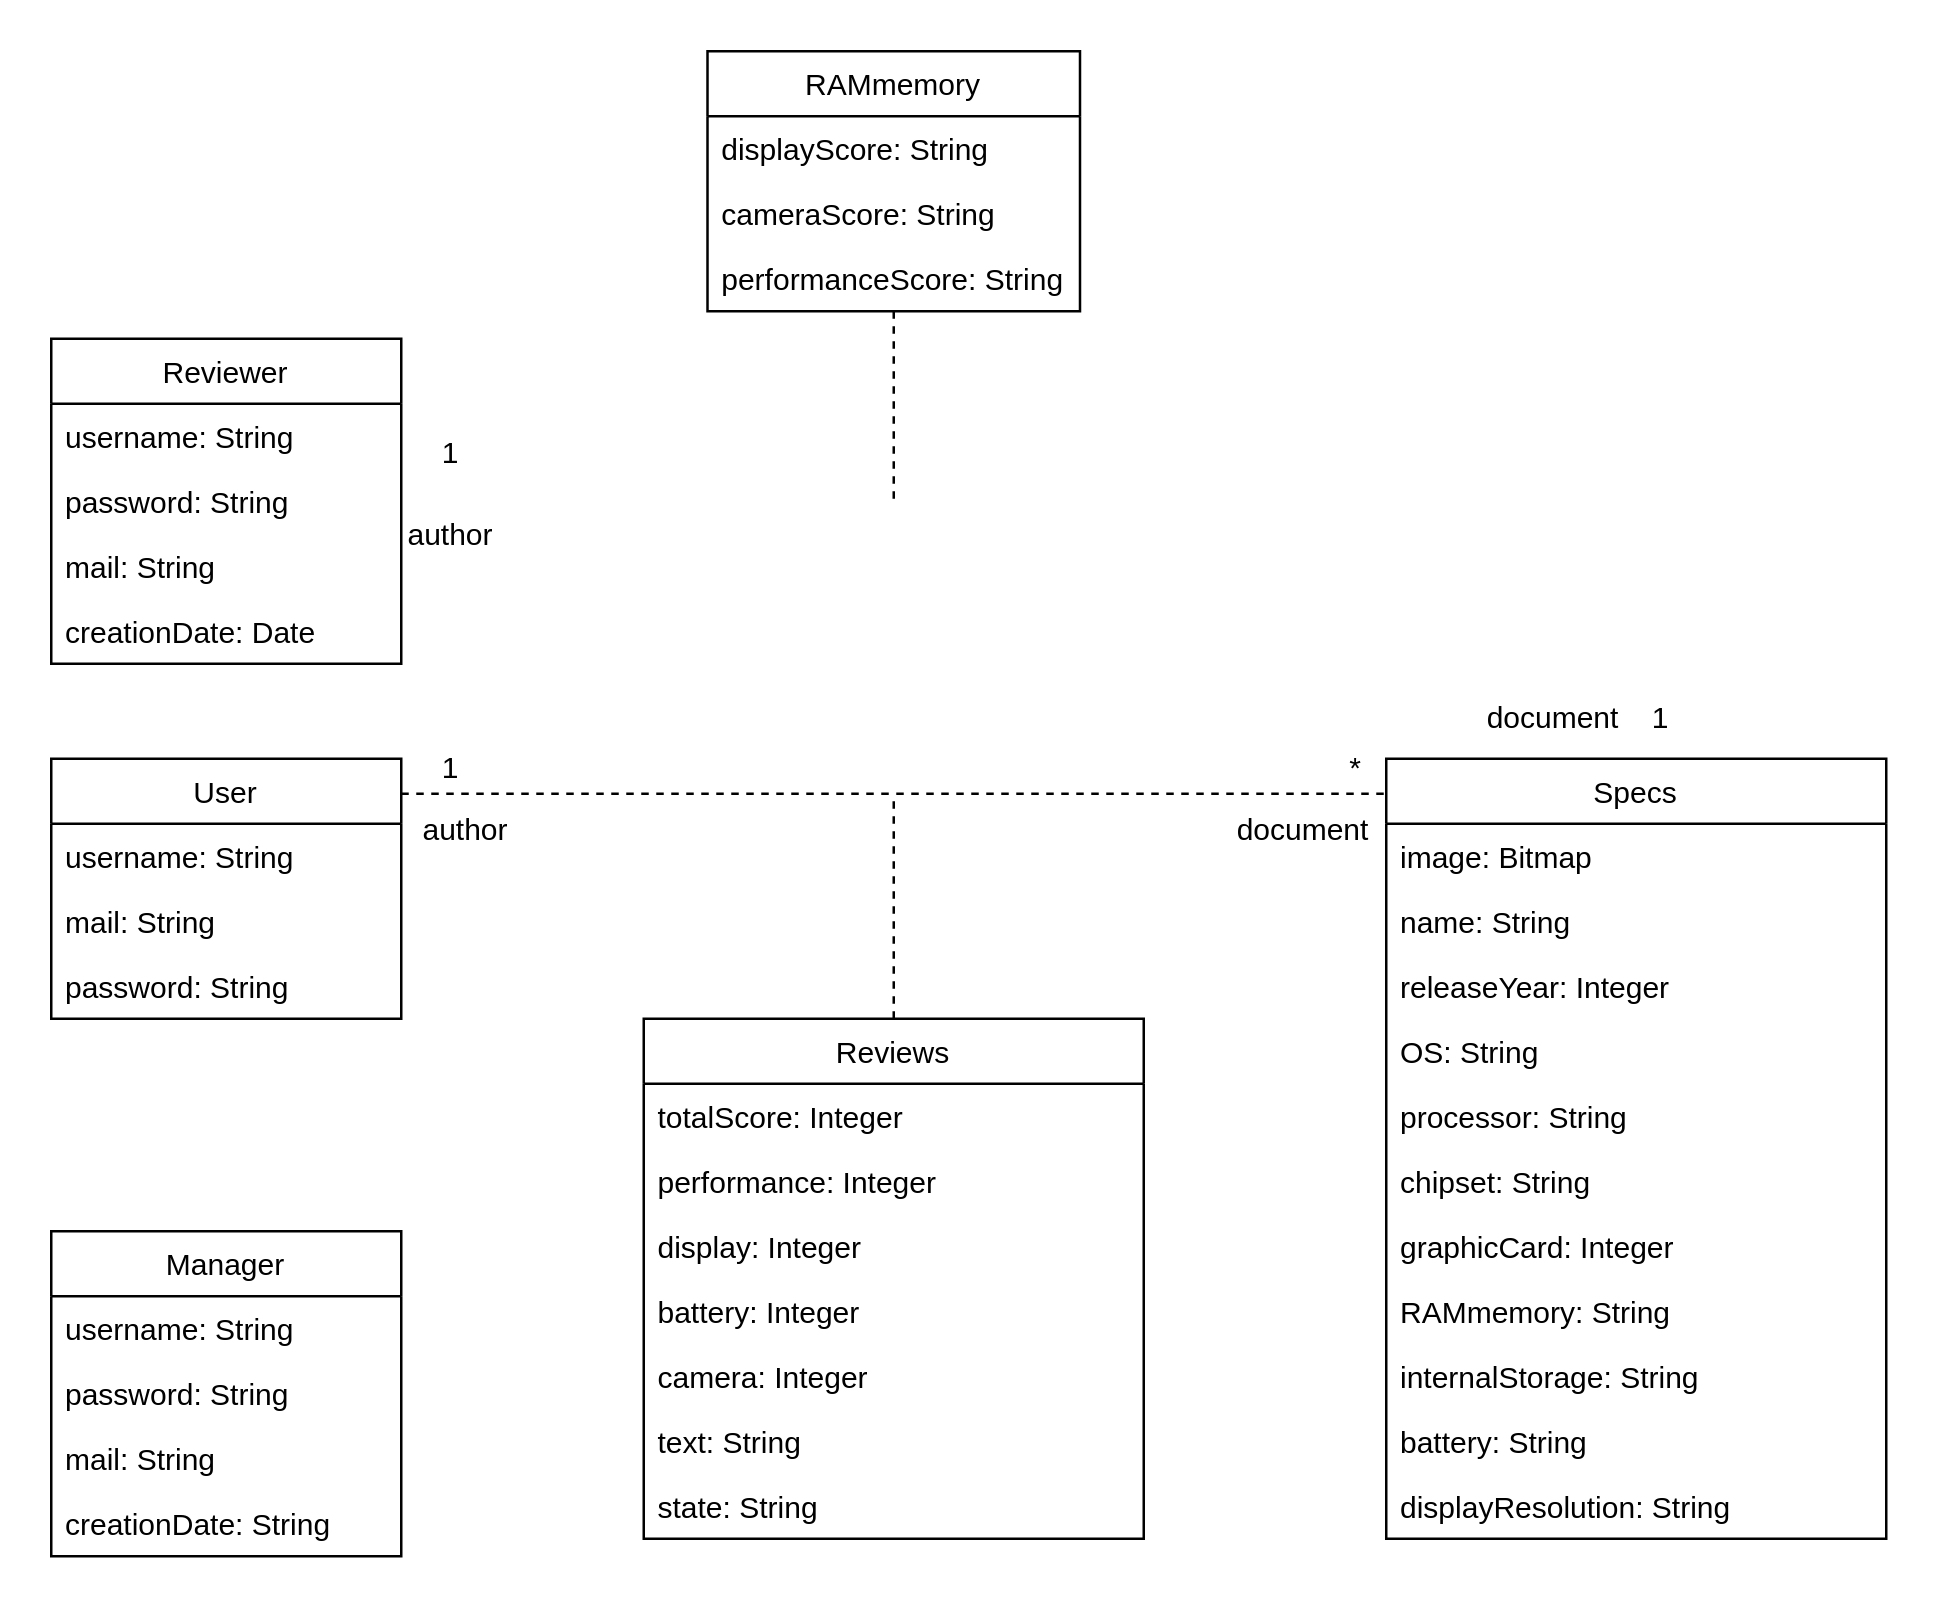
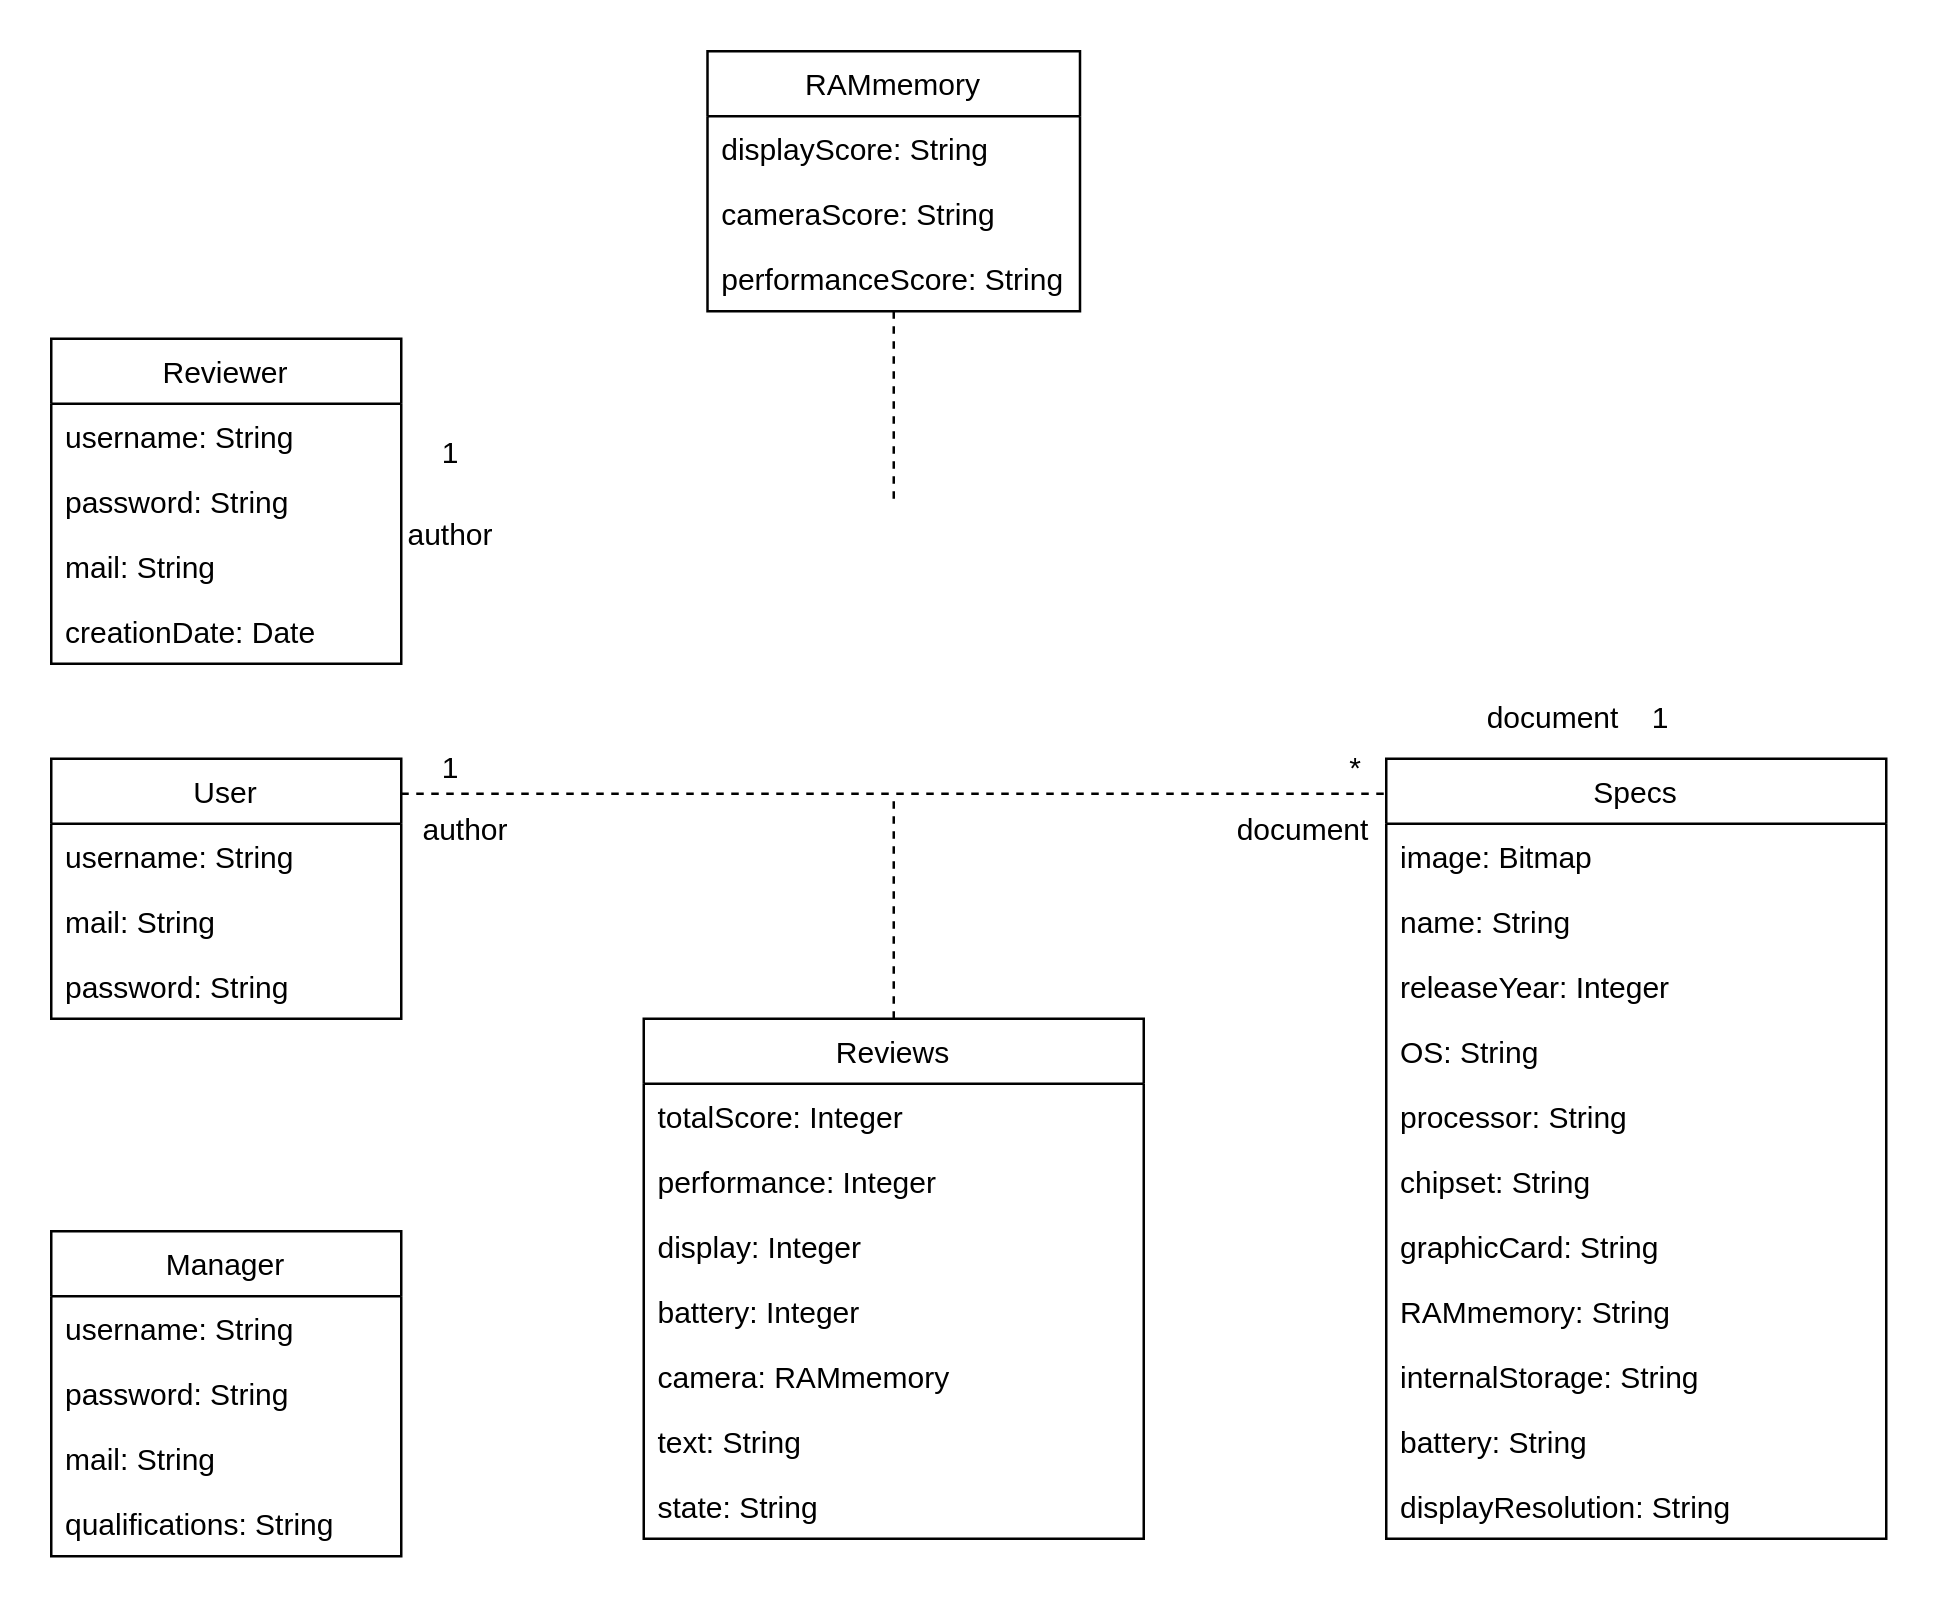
node "graphicCard: Integer": label "graphicCard: Integer" -> "graphicCard: String"
node "camera: Integer": label "camera: Integer" -> "camera: RAMmemory"
node "creationDate: String": label "creationDate: String" -> "qualifications: String"
